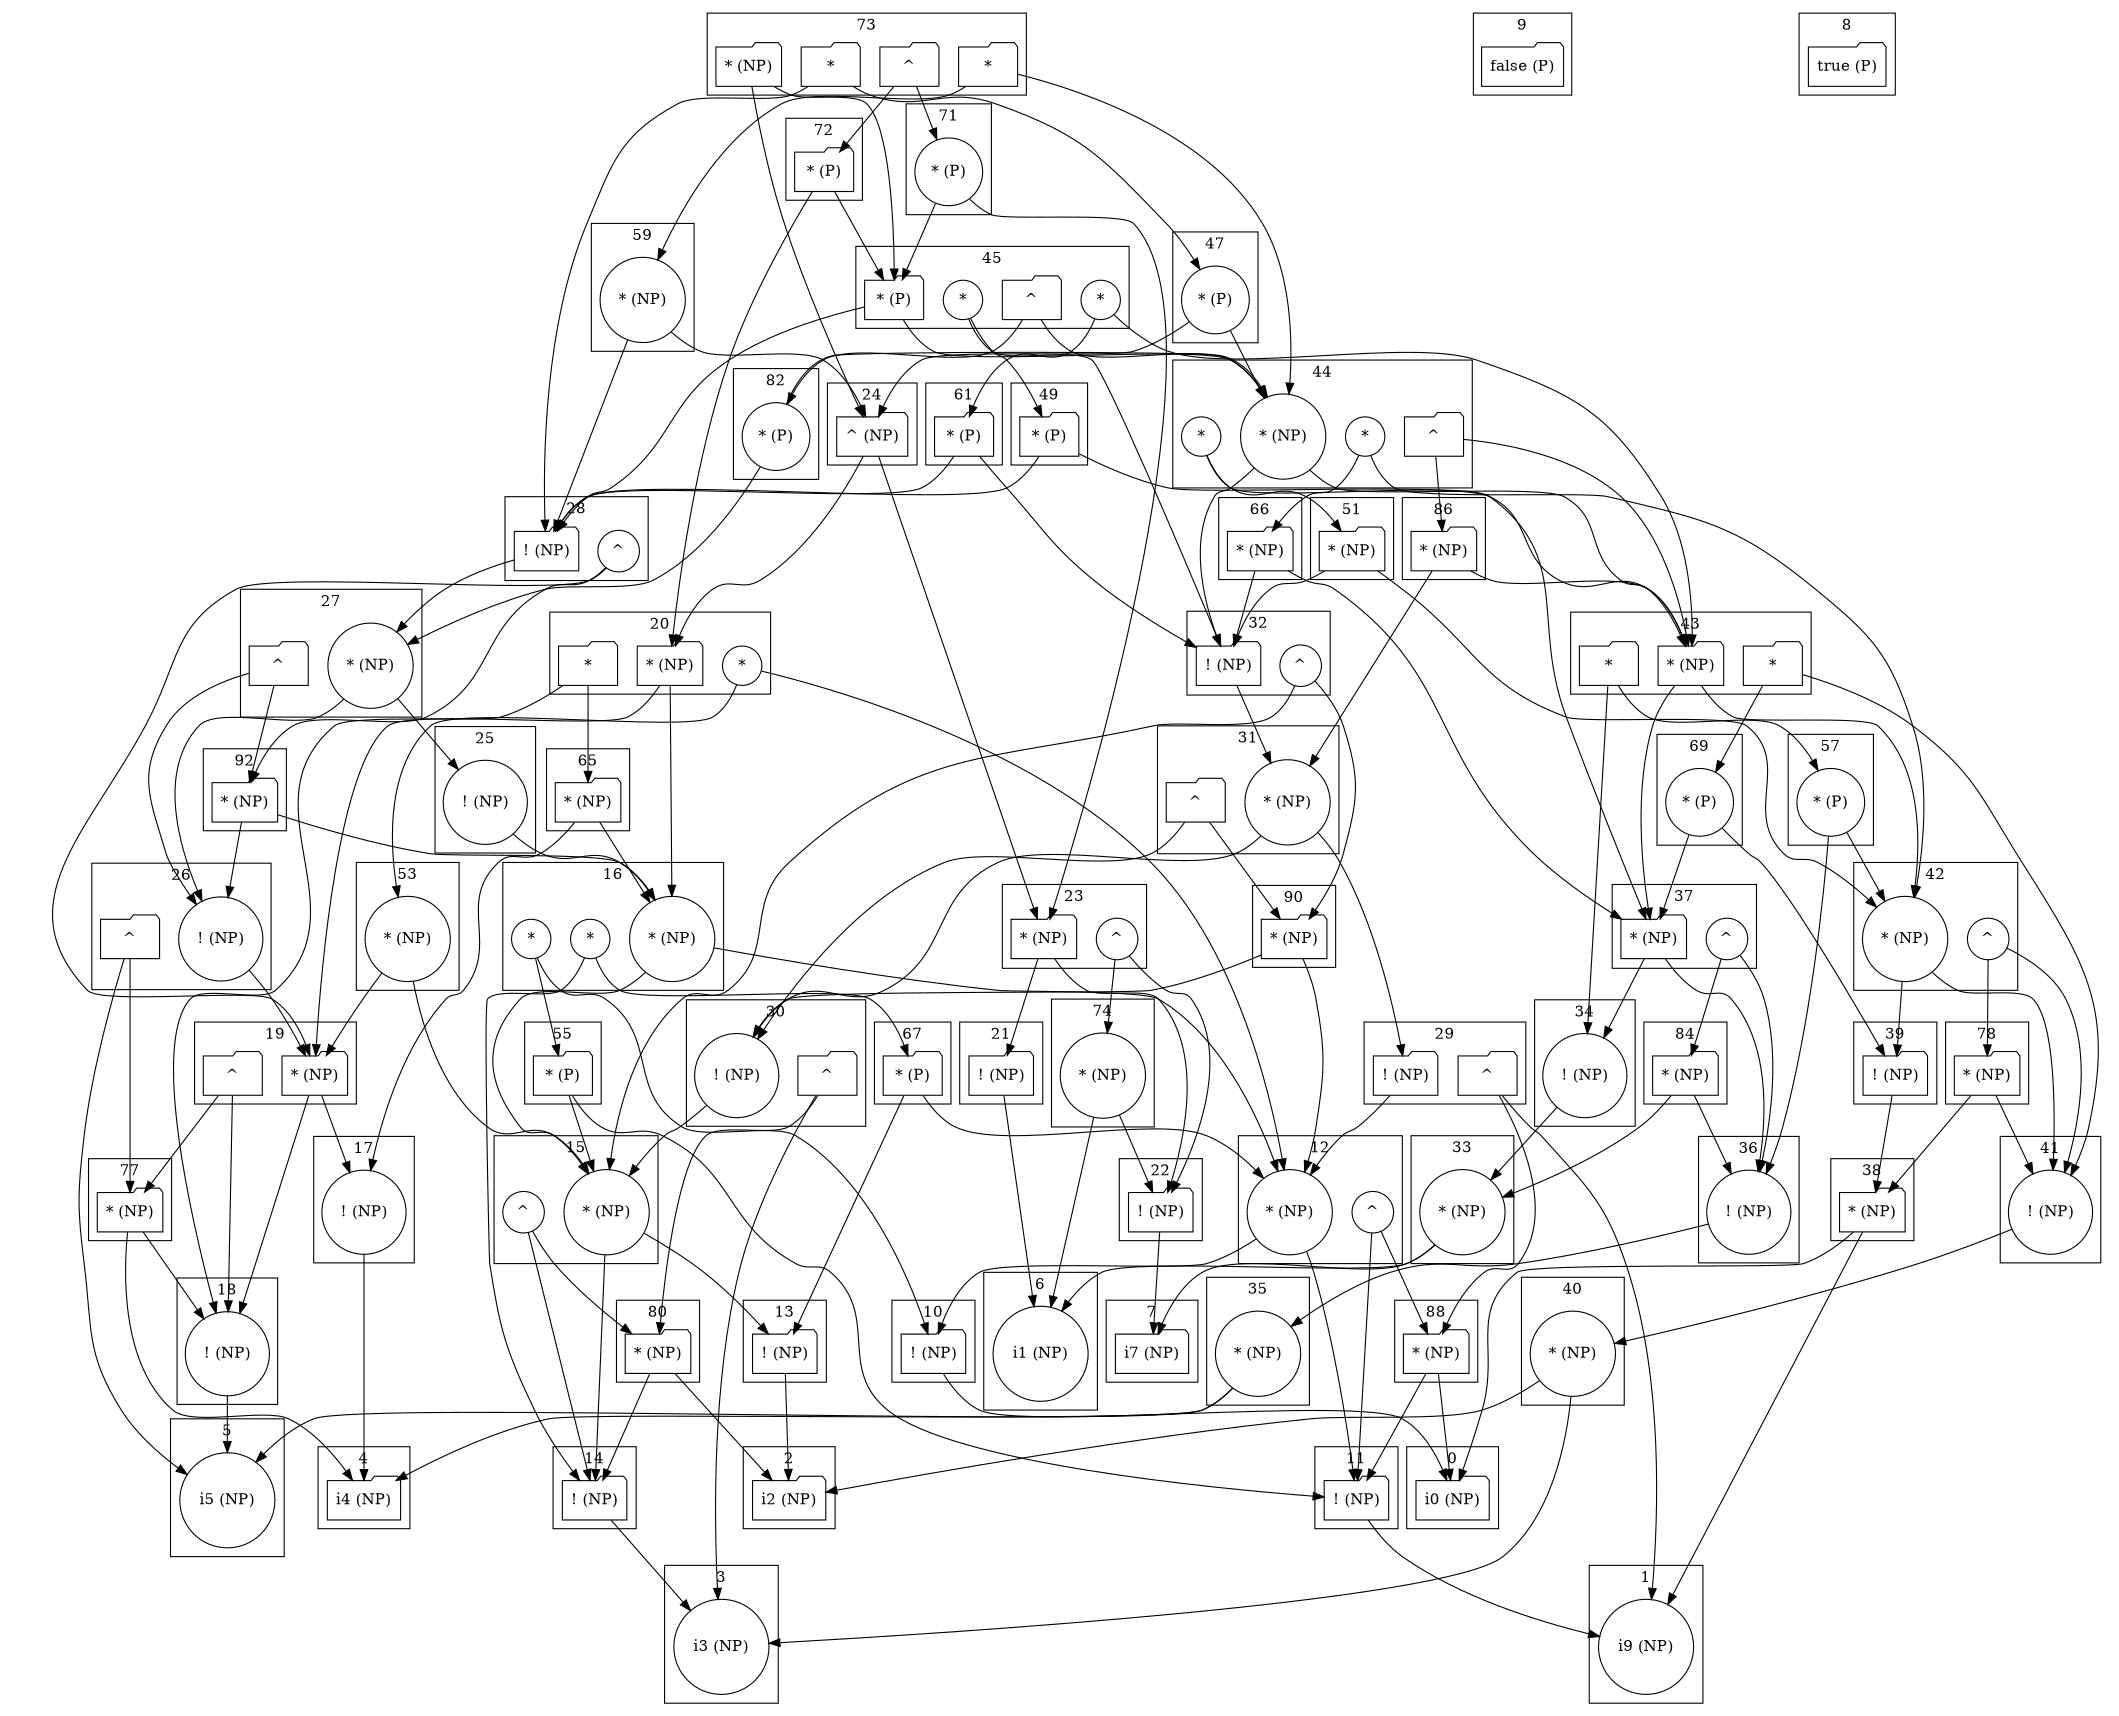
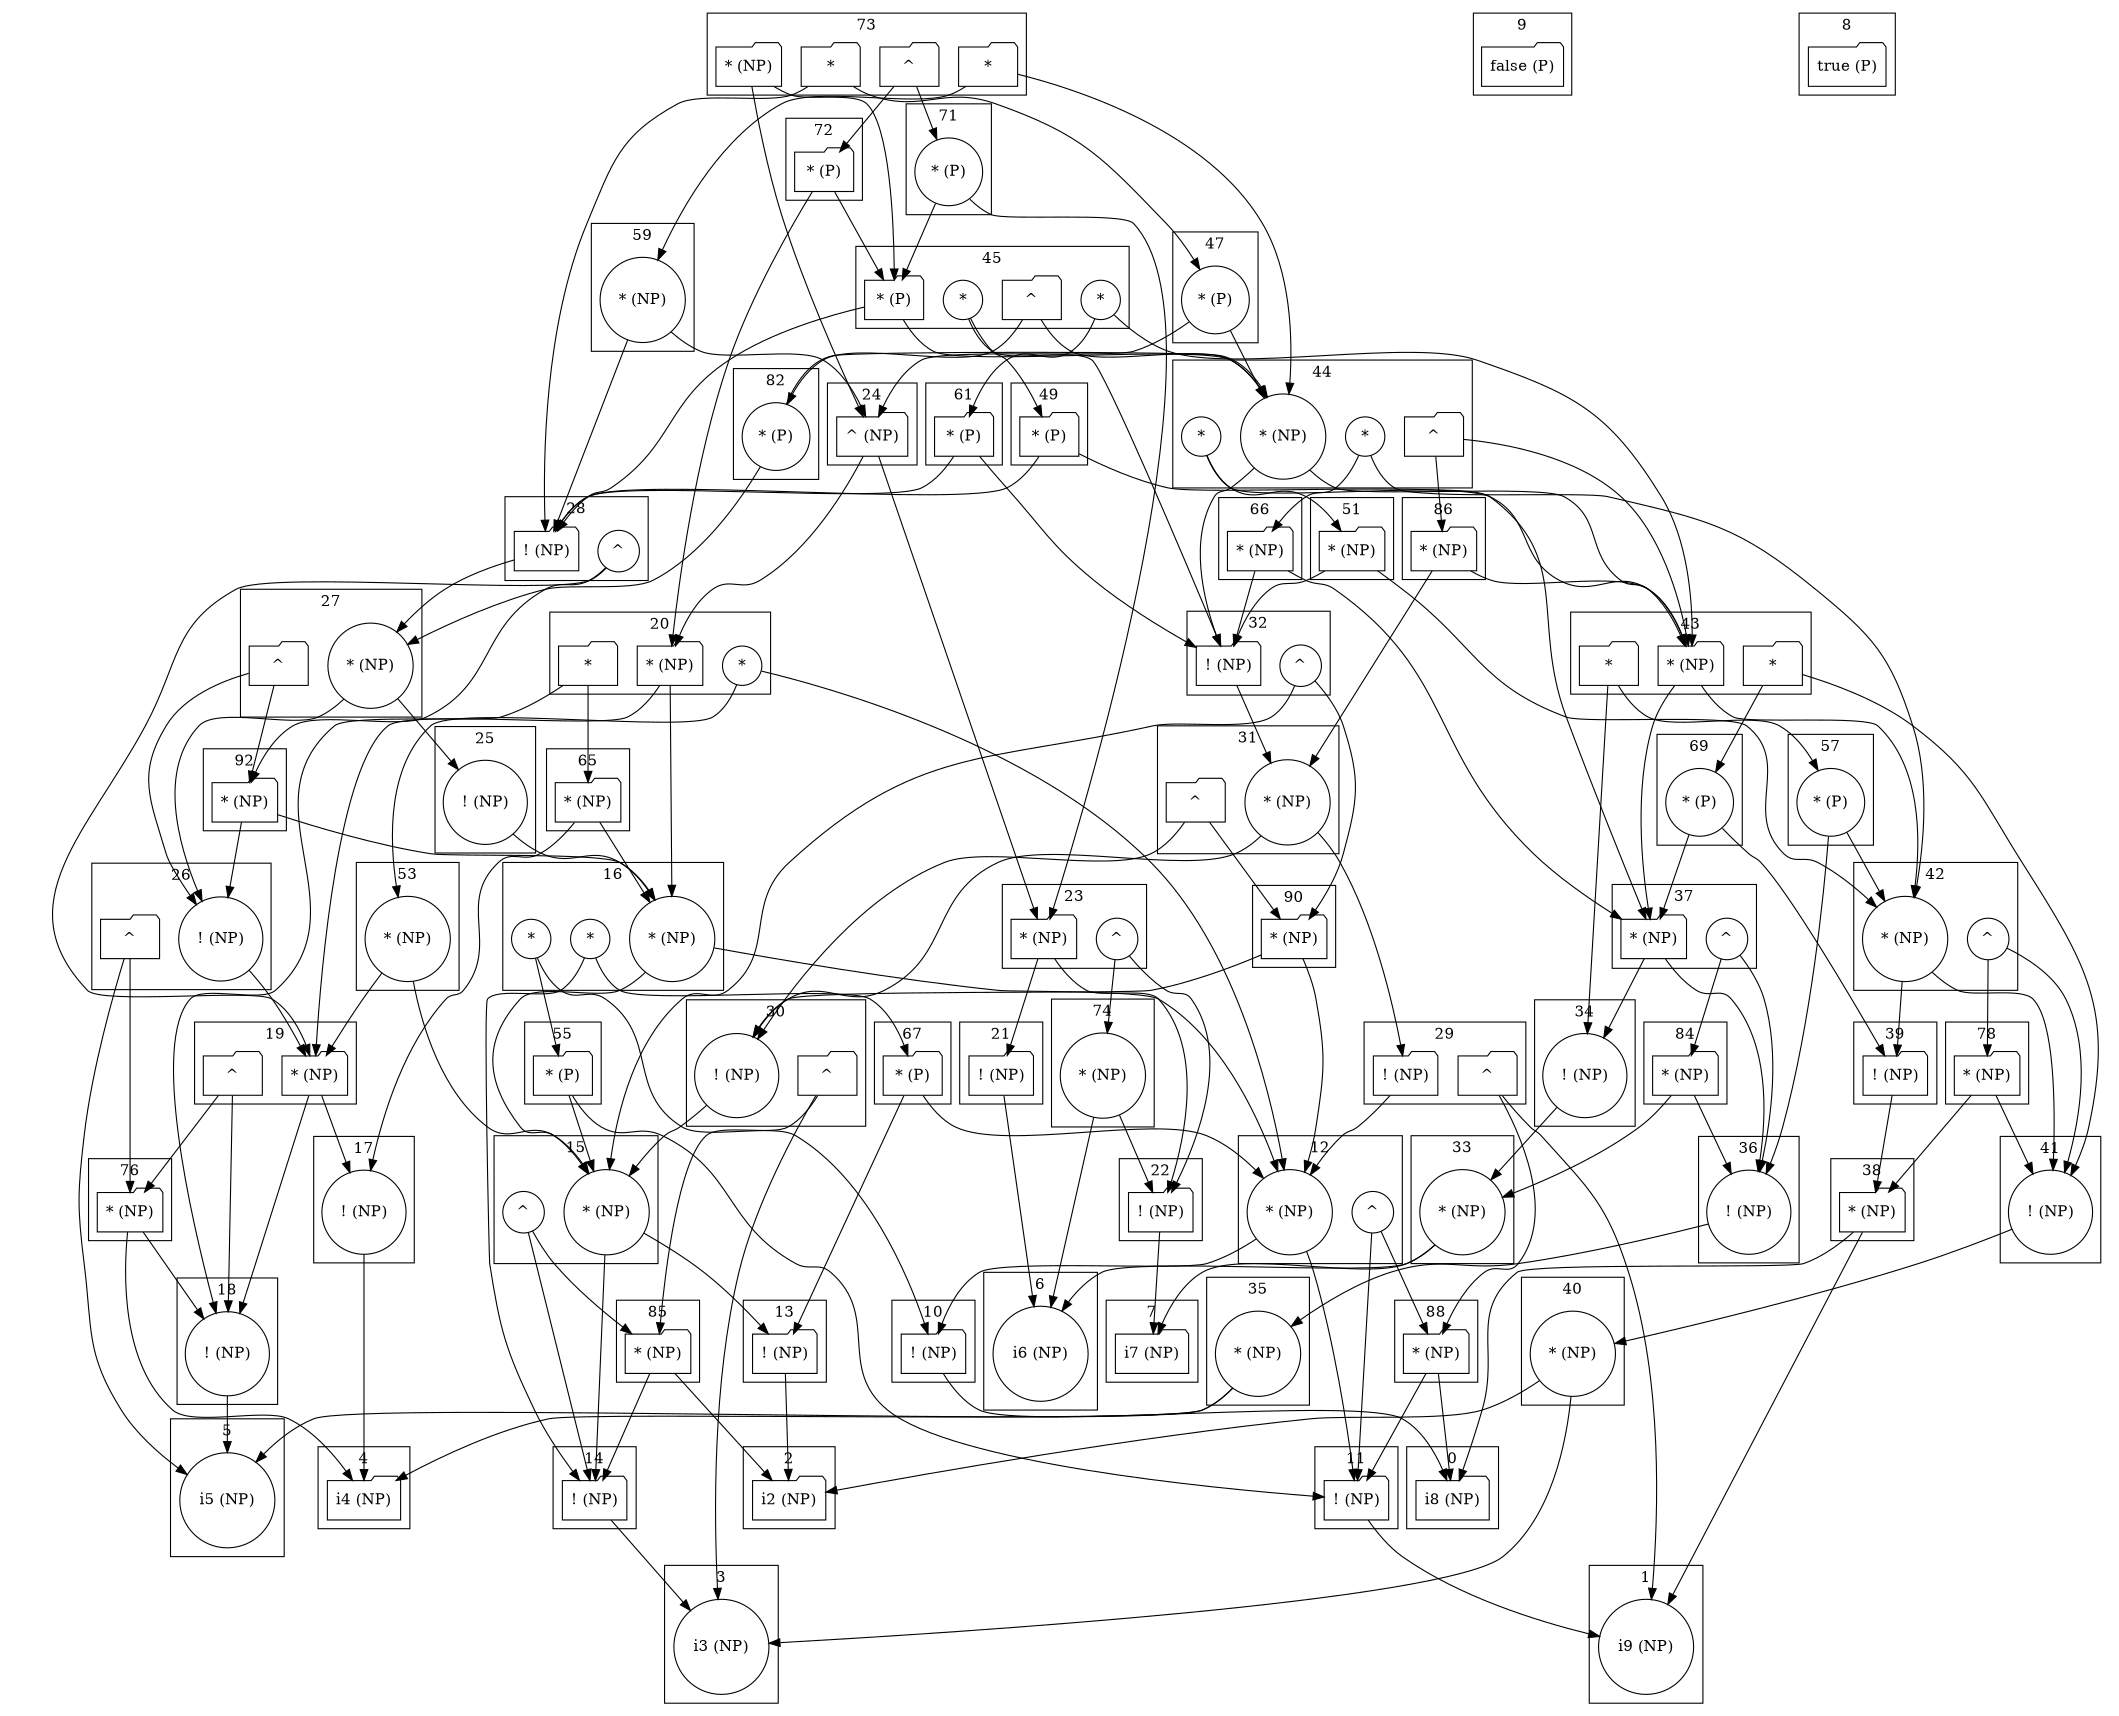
cluster "77": label "77" -> "76"
cluster "80": label "80" -> "85"
node "i1 (NP)": label "i1 (NP)" -> "i6 (NP)"
node "i0 (NP)": label "i0 (NP)" -> "i8 (NP)"
